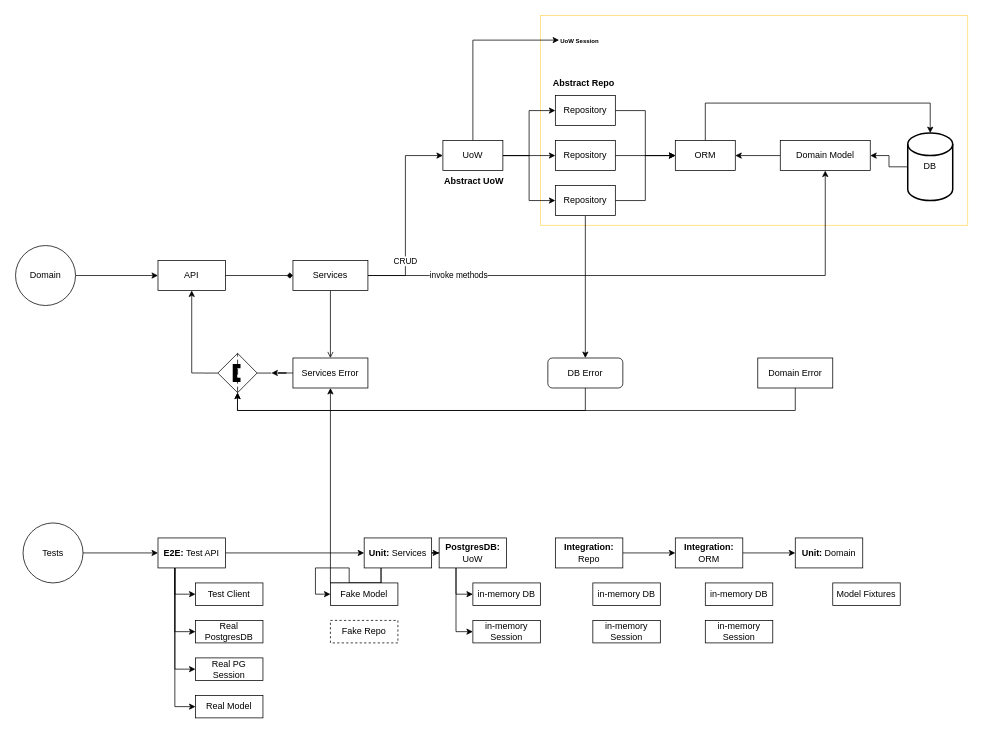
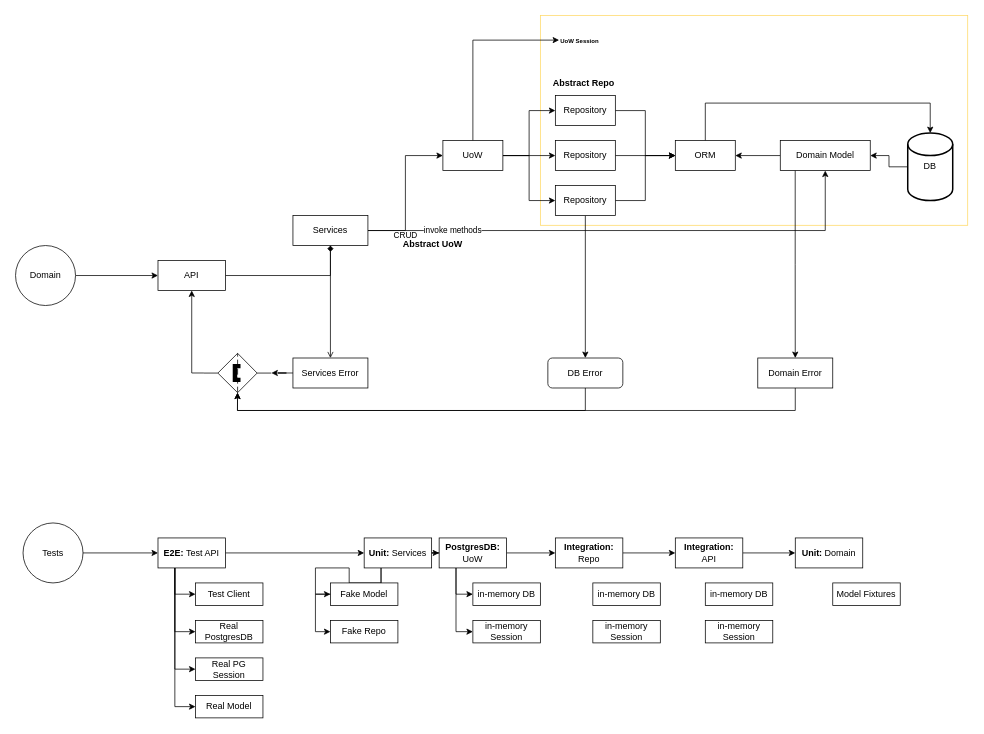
node "Abstract UoW": moved (477, 182) -> (435, 246)
edge "Domain Model" -> "Domain Error": added
node "Services": moved (330, 276) -> (330, 231)
edge "Unit: Services" -> "Services Error": now "Unit: Services" -> "Fake Repo"
edge "PostgresDB: UoW" -> "Integration: Repo": added
node "Integration: ORM": label "Integration: ORM" -> "Integration: API"
node "Fake Repo": style dashed -> solid
